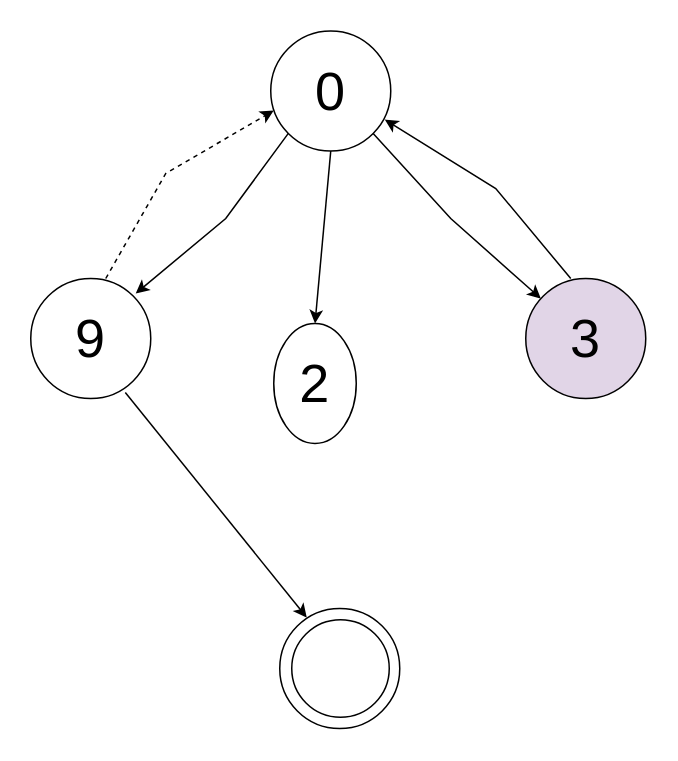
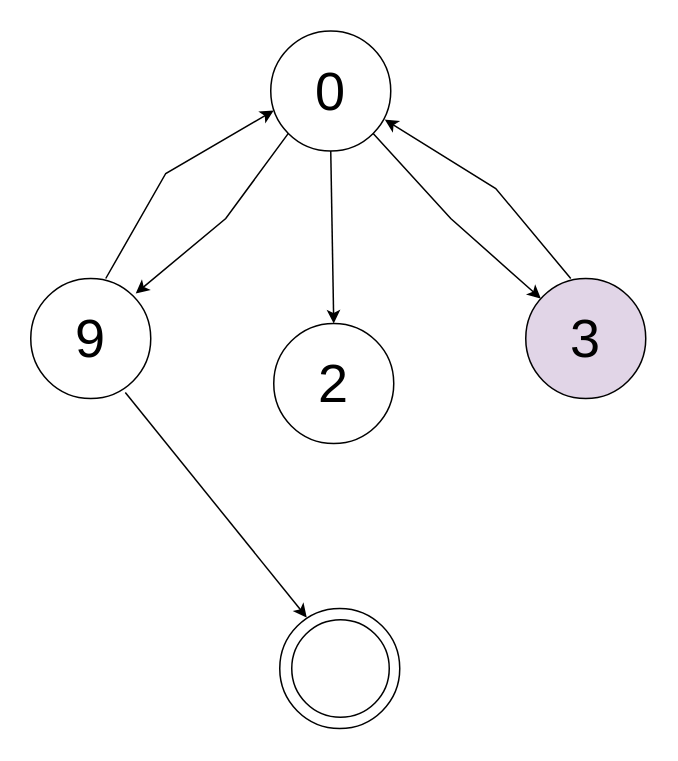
edge "9" -> "0": style dashed -> solid
node "2": size 83x120 -> 120x120
